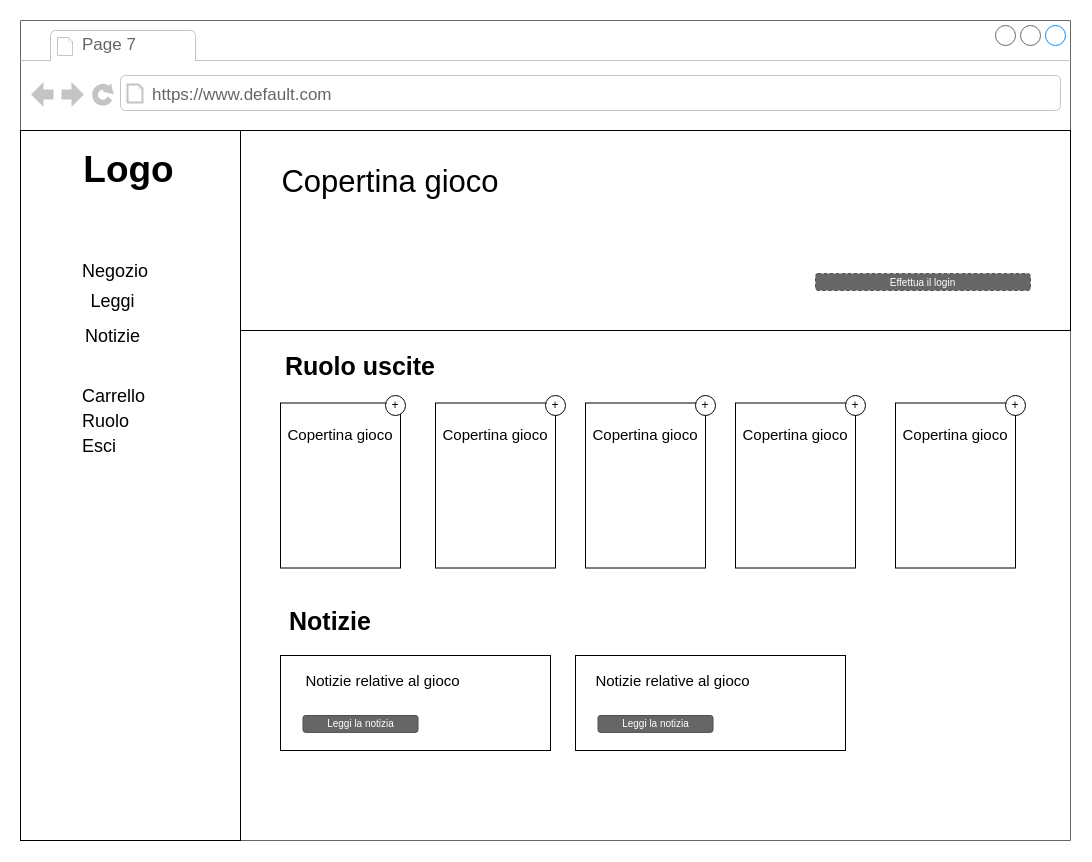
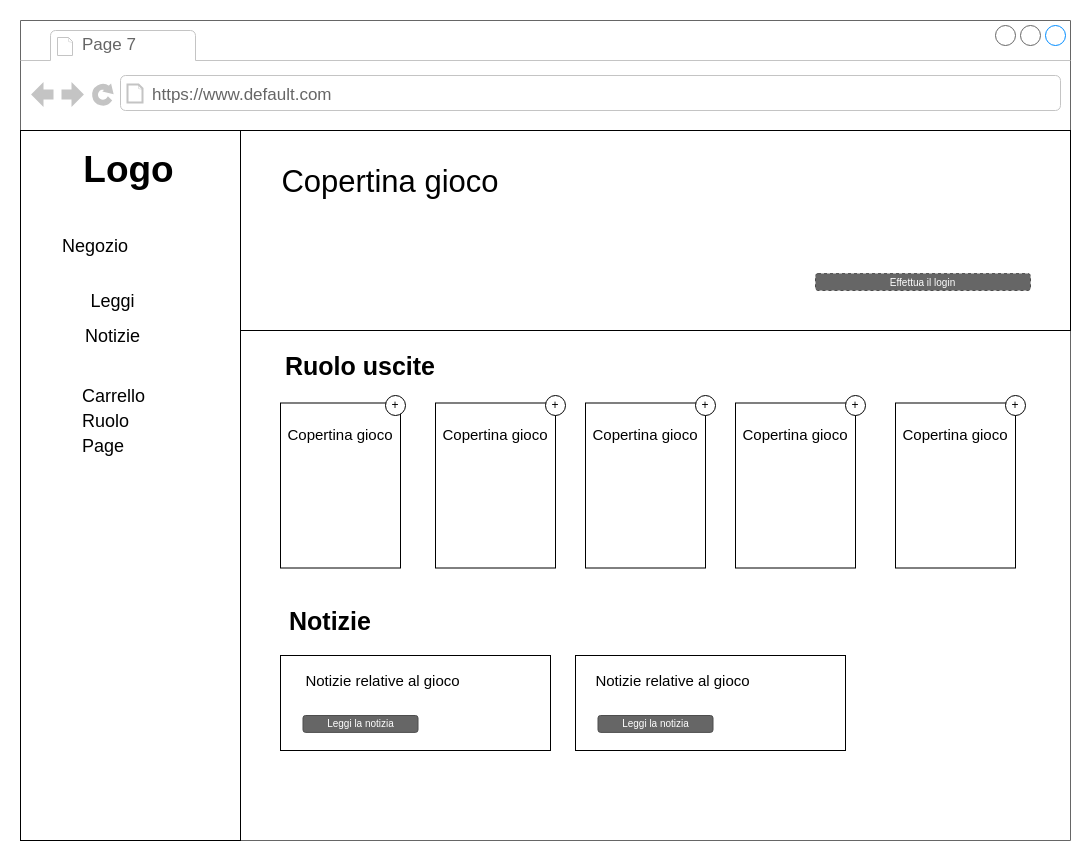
node "Negozio": moved (116, 271) -> (96, 246)
node "Esci": label "Esci" -> "Page"
